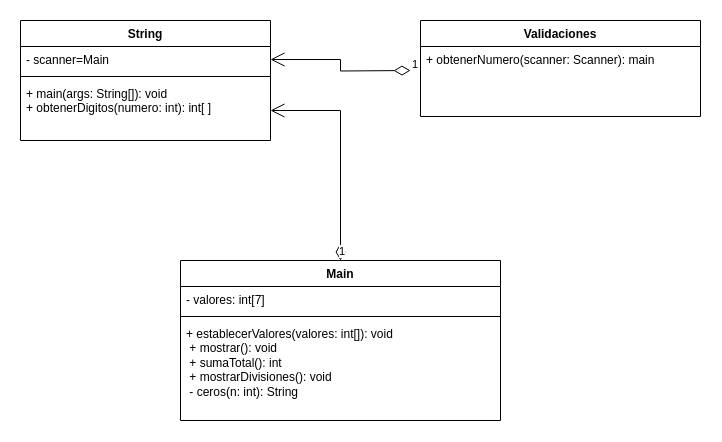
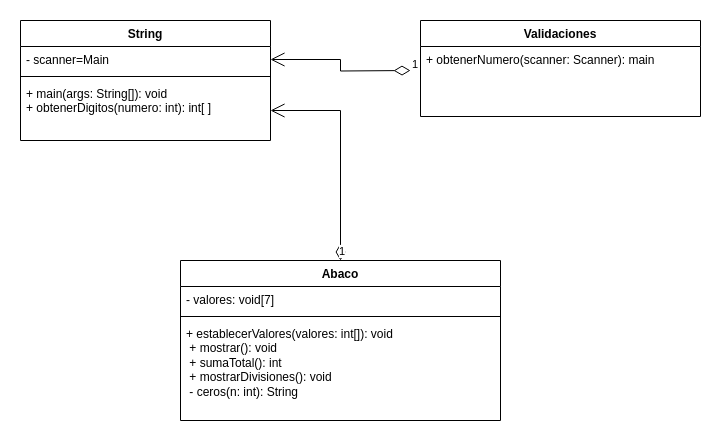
node "Main": label "Main" -> "Abaco"
node "- valores: int[7]": label "- valores: int[7]" -> "- valores: void[7]"
